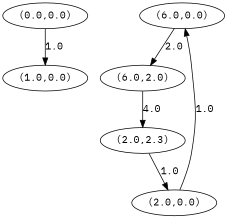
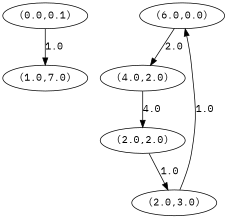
node "(0.0,0.0)": label "(0.0,0.0)" -> "(0.0,0.1)"
node "(1.0,0.0)": label "(1.0,0.0)" -> "(1.0,7.0)"
node "(6.0,2.0)": label "(6.0,2.0)" -> "(4.0,2.0)"
node "(2.0,2.3)": label "(2.0,2.3)" -> "(2.0,2.0)"
node "(2.0,0.0)": label "(2.0,0.0)" -> "(2.0,3.0)"
